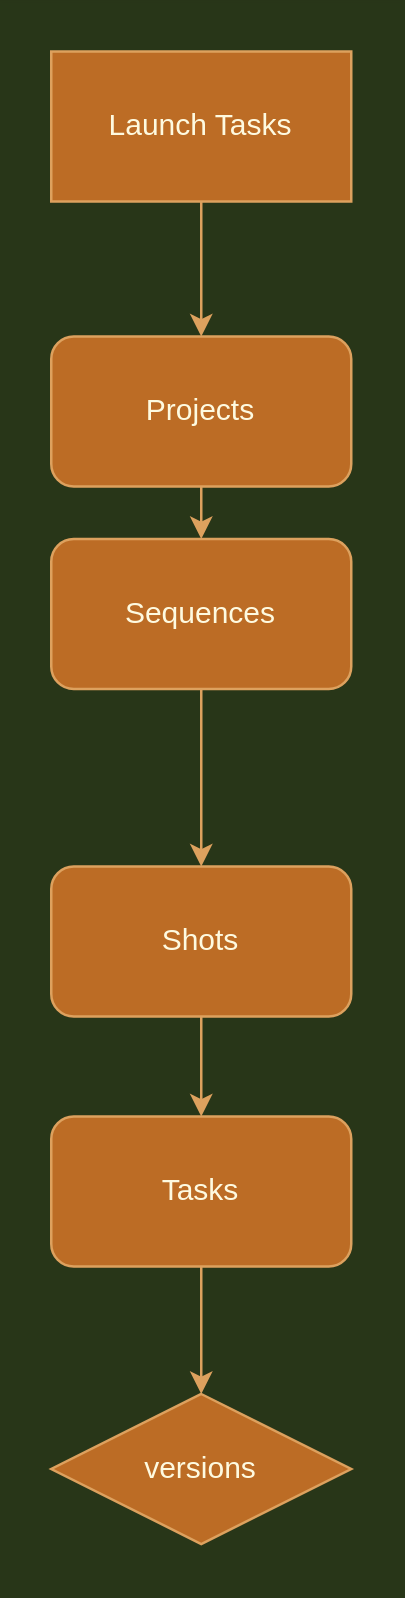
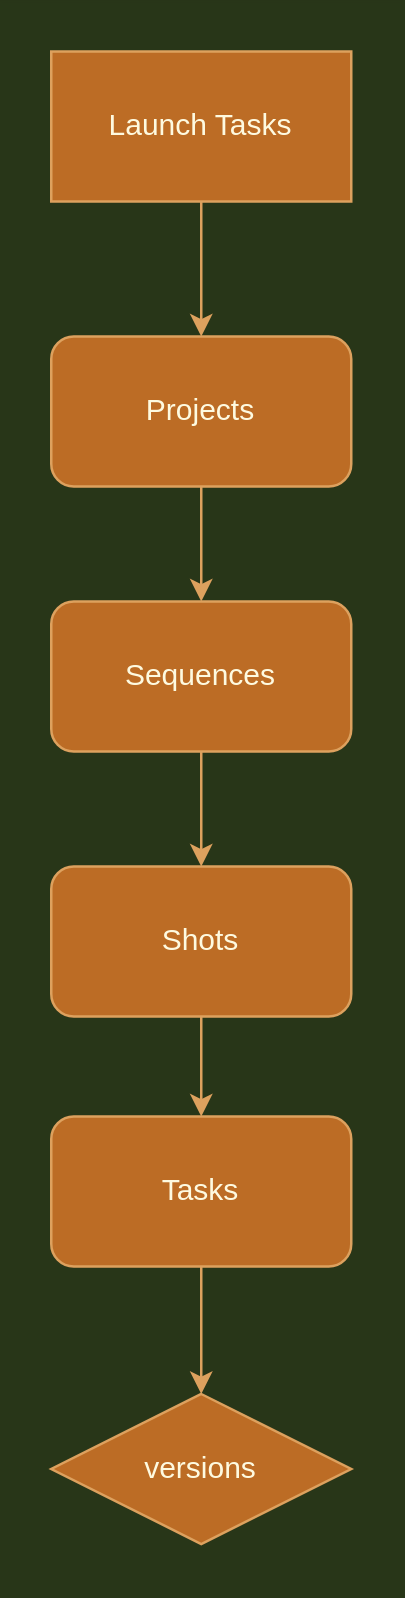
node "Sequences": moved (201, 614) -> (201, 676)
